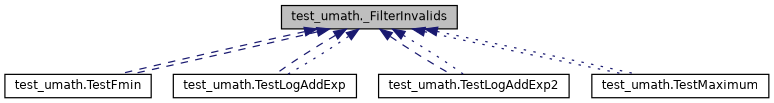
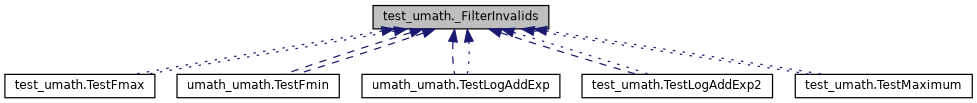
node "test_umath.TestFmin": label "test_umath.TestFmin" -> "umath_umath.TestFmin"
node "test_umath.TestFmax": added
node "test_umath.TestLogAddExp": label "test_umath.TestLogAddExp" -> "umath_umath.TestLogAddExp"
